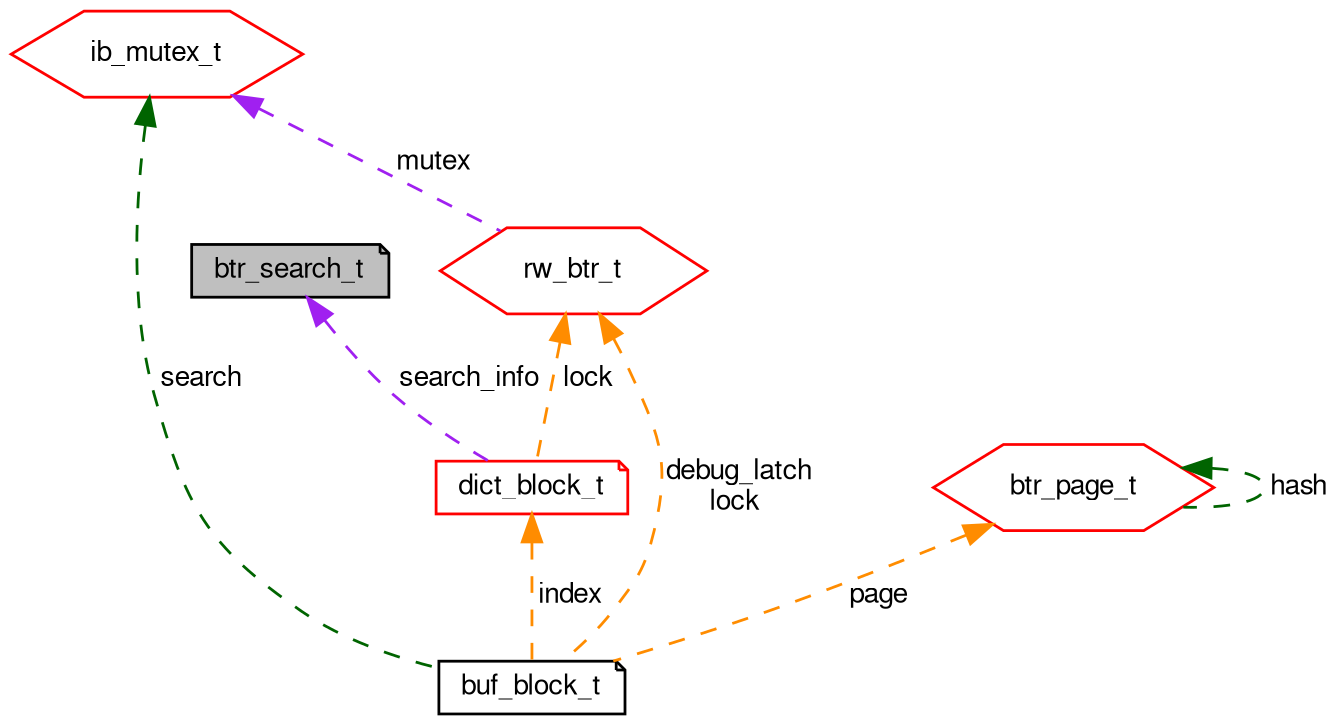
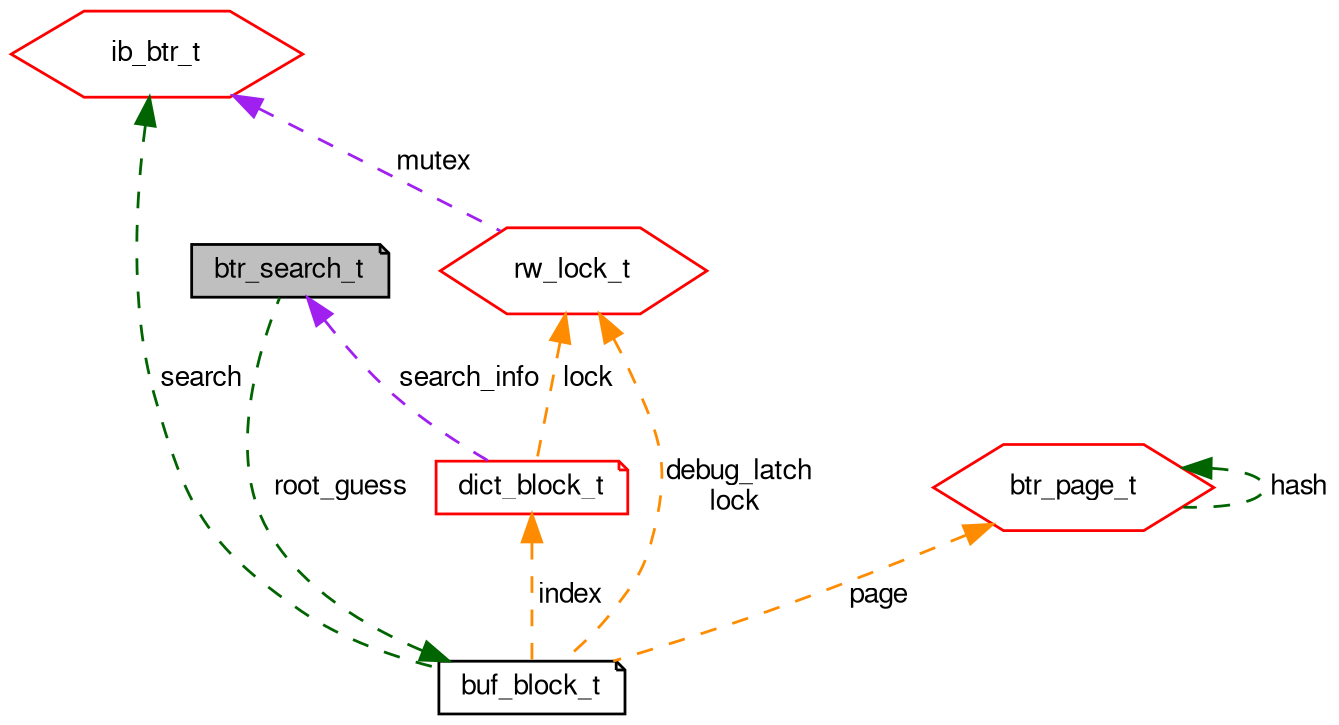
node "ib_mutex_t": label "ib_mutex_t" -> "ib_btr_t"
node "rw_btr_t": label "rw_btr_t" -> "rw_lock_t"
edge "btr_search_t" -> "buf_block_t": added, label "root_guess"
